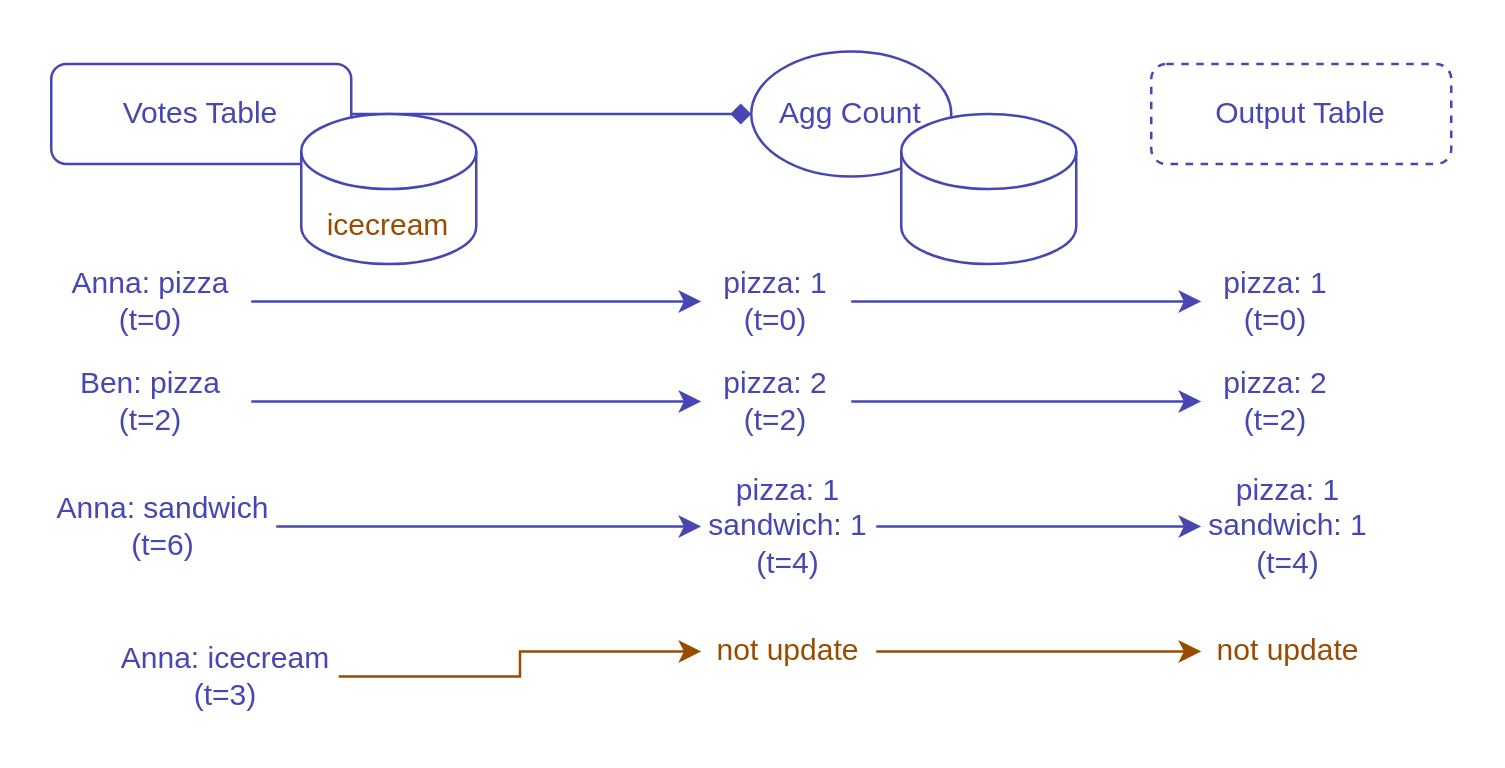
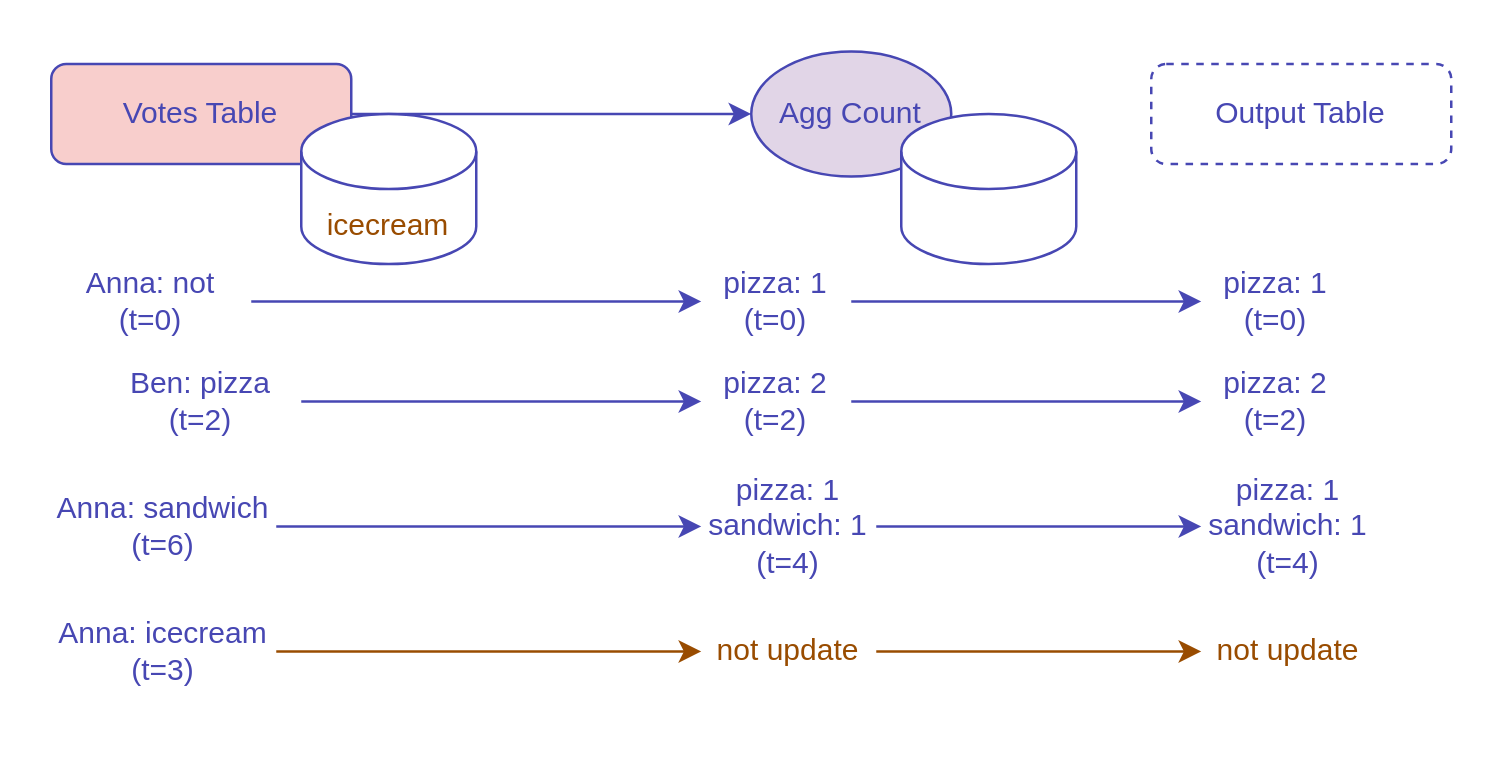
node "Votes Table": fillcolor #ffffff -> #f8cecc
edge "Votes Table" -> "Agg Count": arrowhead diamond -> classic
node "Agg Count": fillcolor #ffffff -> #e1d5e7
node "Anna: pizza (t=0)": label "Anna: pizza (t=0)" -> "Anna: not (t=0)"
node "Ben: pizza (t=2)": moved (151, 401) -> (201, 401)
node "Anna: icecream (t=3)": moved (226, 676) -> (164, 651)
